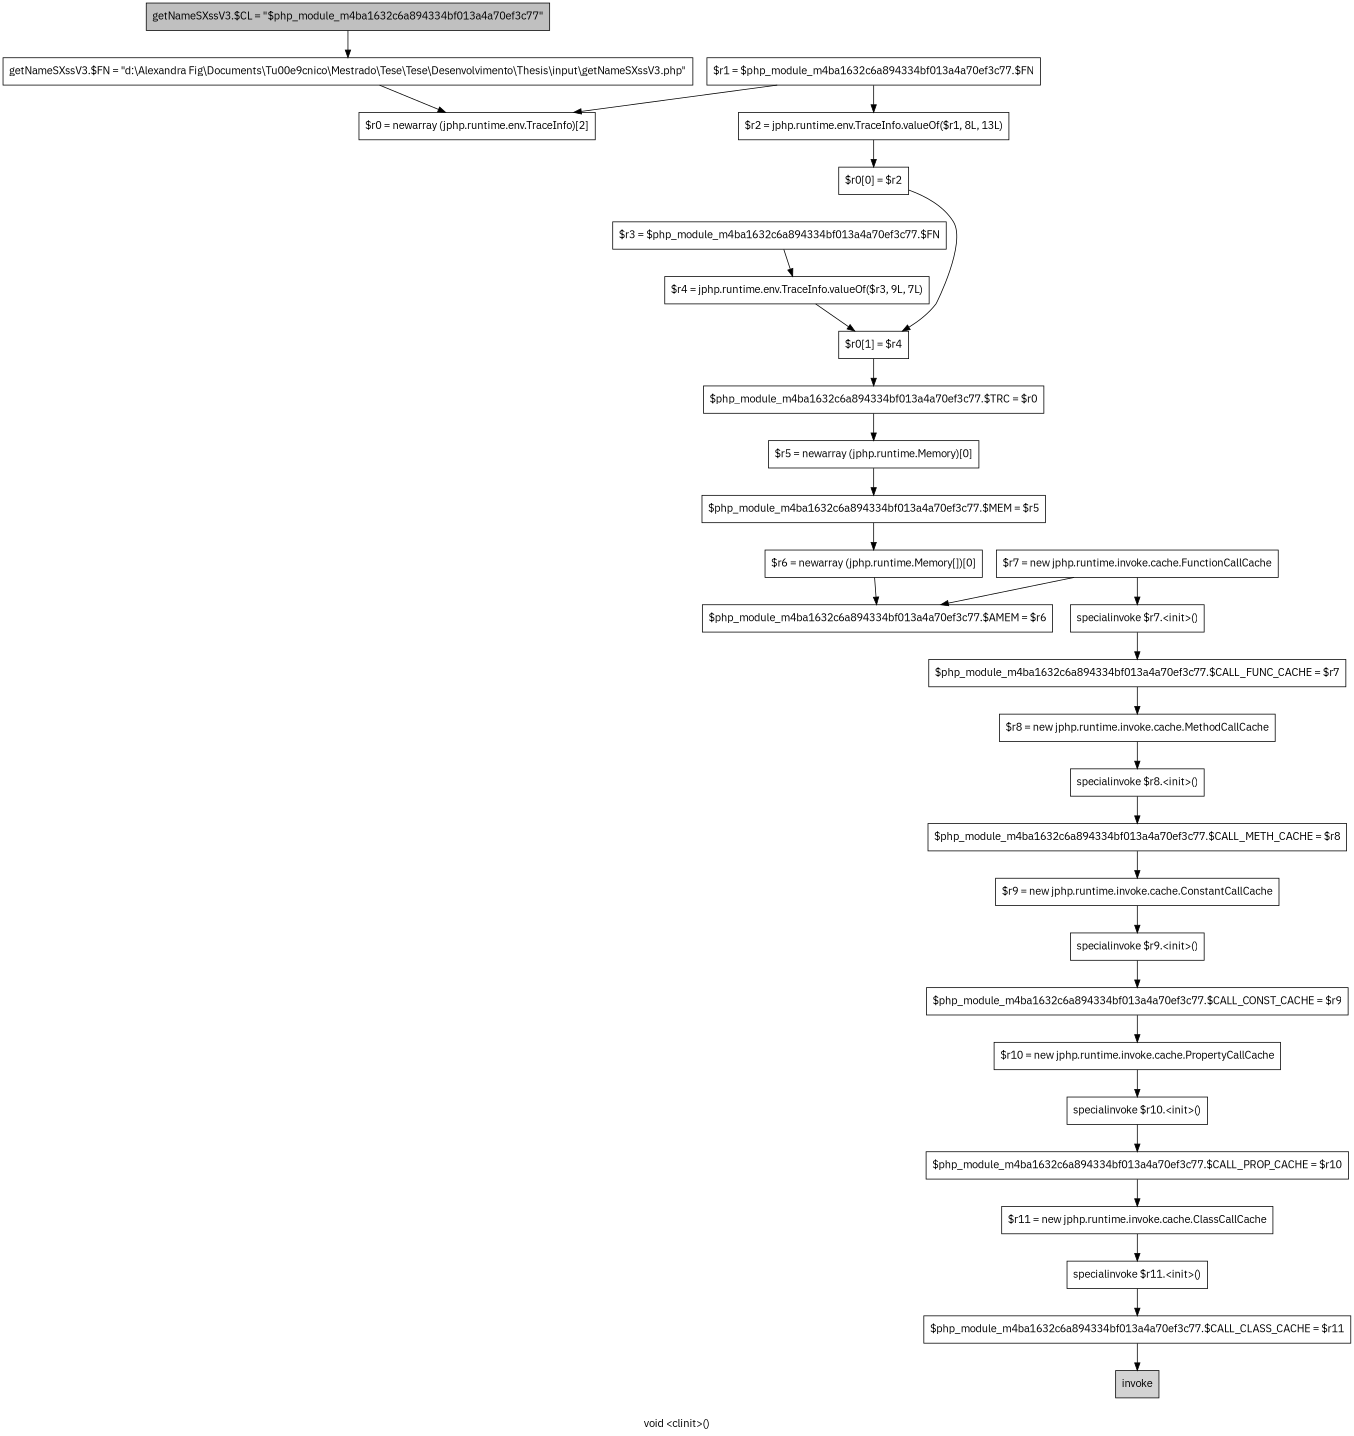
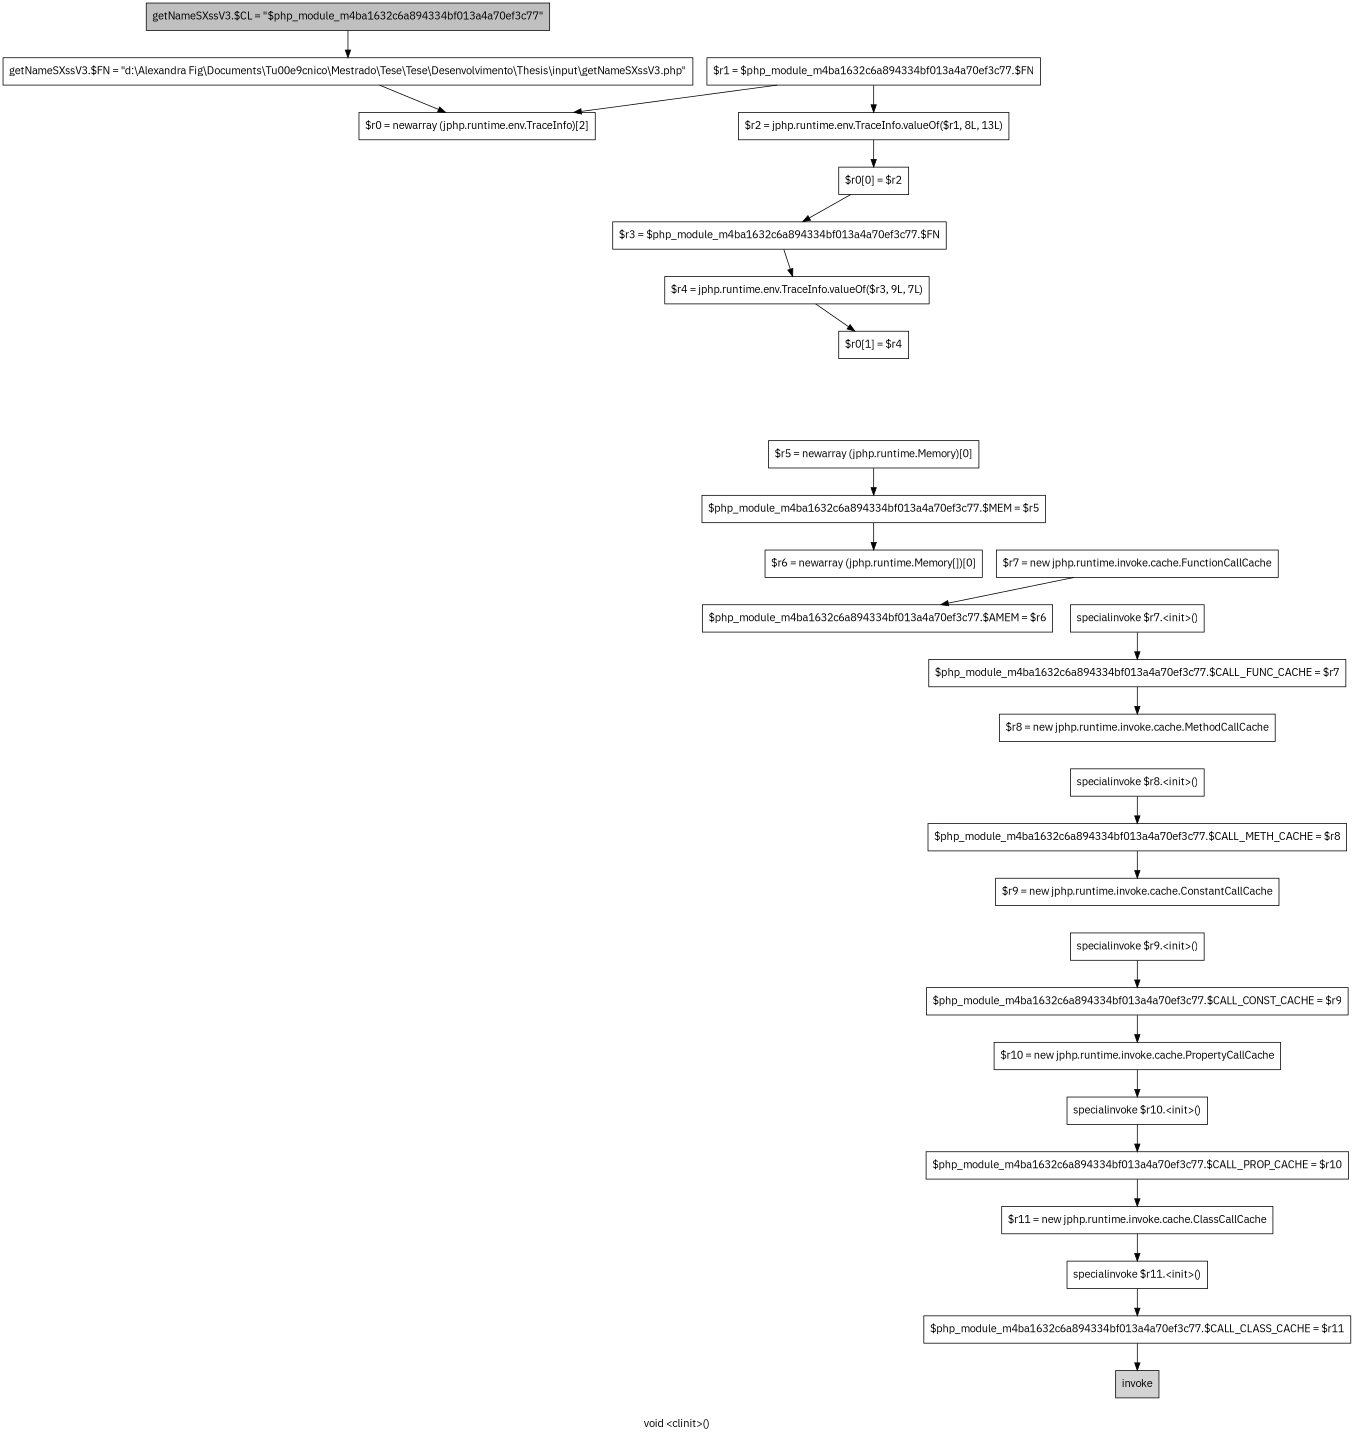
edge "$r0[0] = $r2" -> "$r0[1] = $r4": now "$r0[0] = $r2" -> "$r3 = $php_module_m4ba1632c6a894334bf013a4a70ef3c77.$FN"
node "$php_module_m4ba1632c6a894334bf013a4a70ef3c77.$TRC = $r0": removed
edge "$r6 = newarray (jphp.runtime.Memory[])[0]" -> "$php_module_m4ba1632c6a894334bf013a4a70ef3c77.$AMEM = $r6": removed
edge "$r7 = new jphp.runtime.invoke.cache.FunctionCallCache" -> "specialinvoke $r7.<init>()": removed
edge "$r8 = new jphp.runtime.invoke.cache.MethodCallCache" -> "specialinvoke $r8.<init>()": removed
edge "$r9 = new jphp.runtime.invoke.cache.ConstantCallCache" -> "specialinvoke $r9.<init>()": removed
